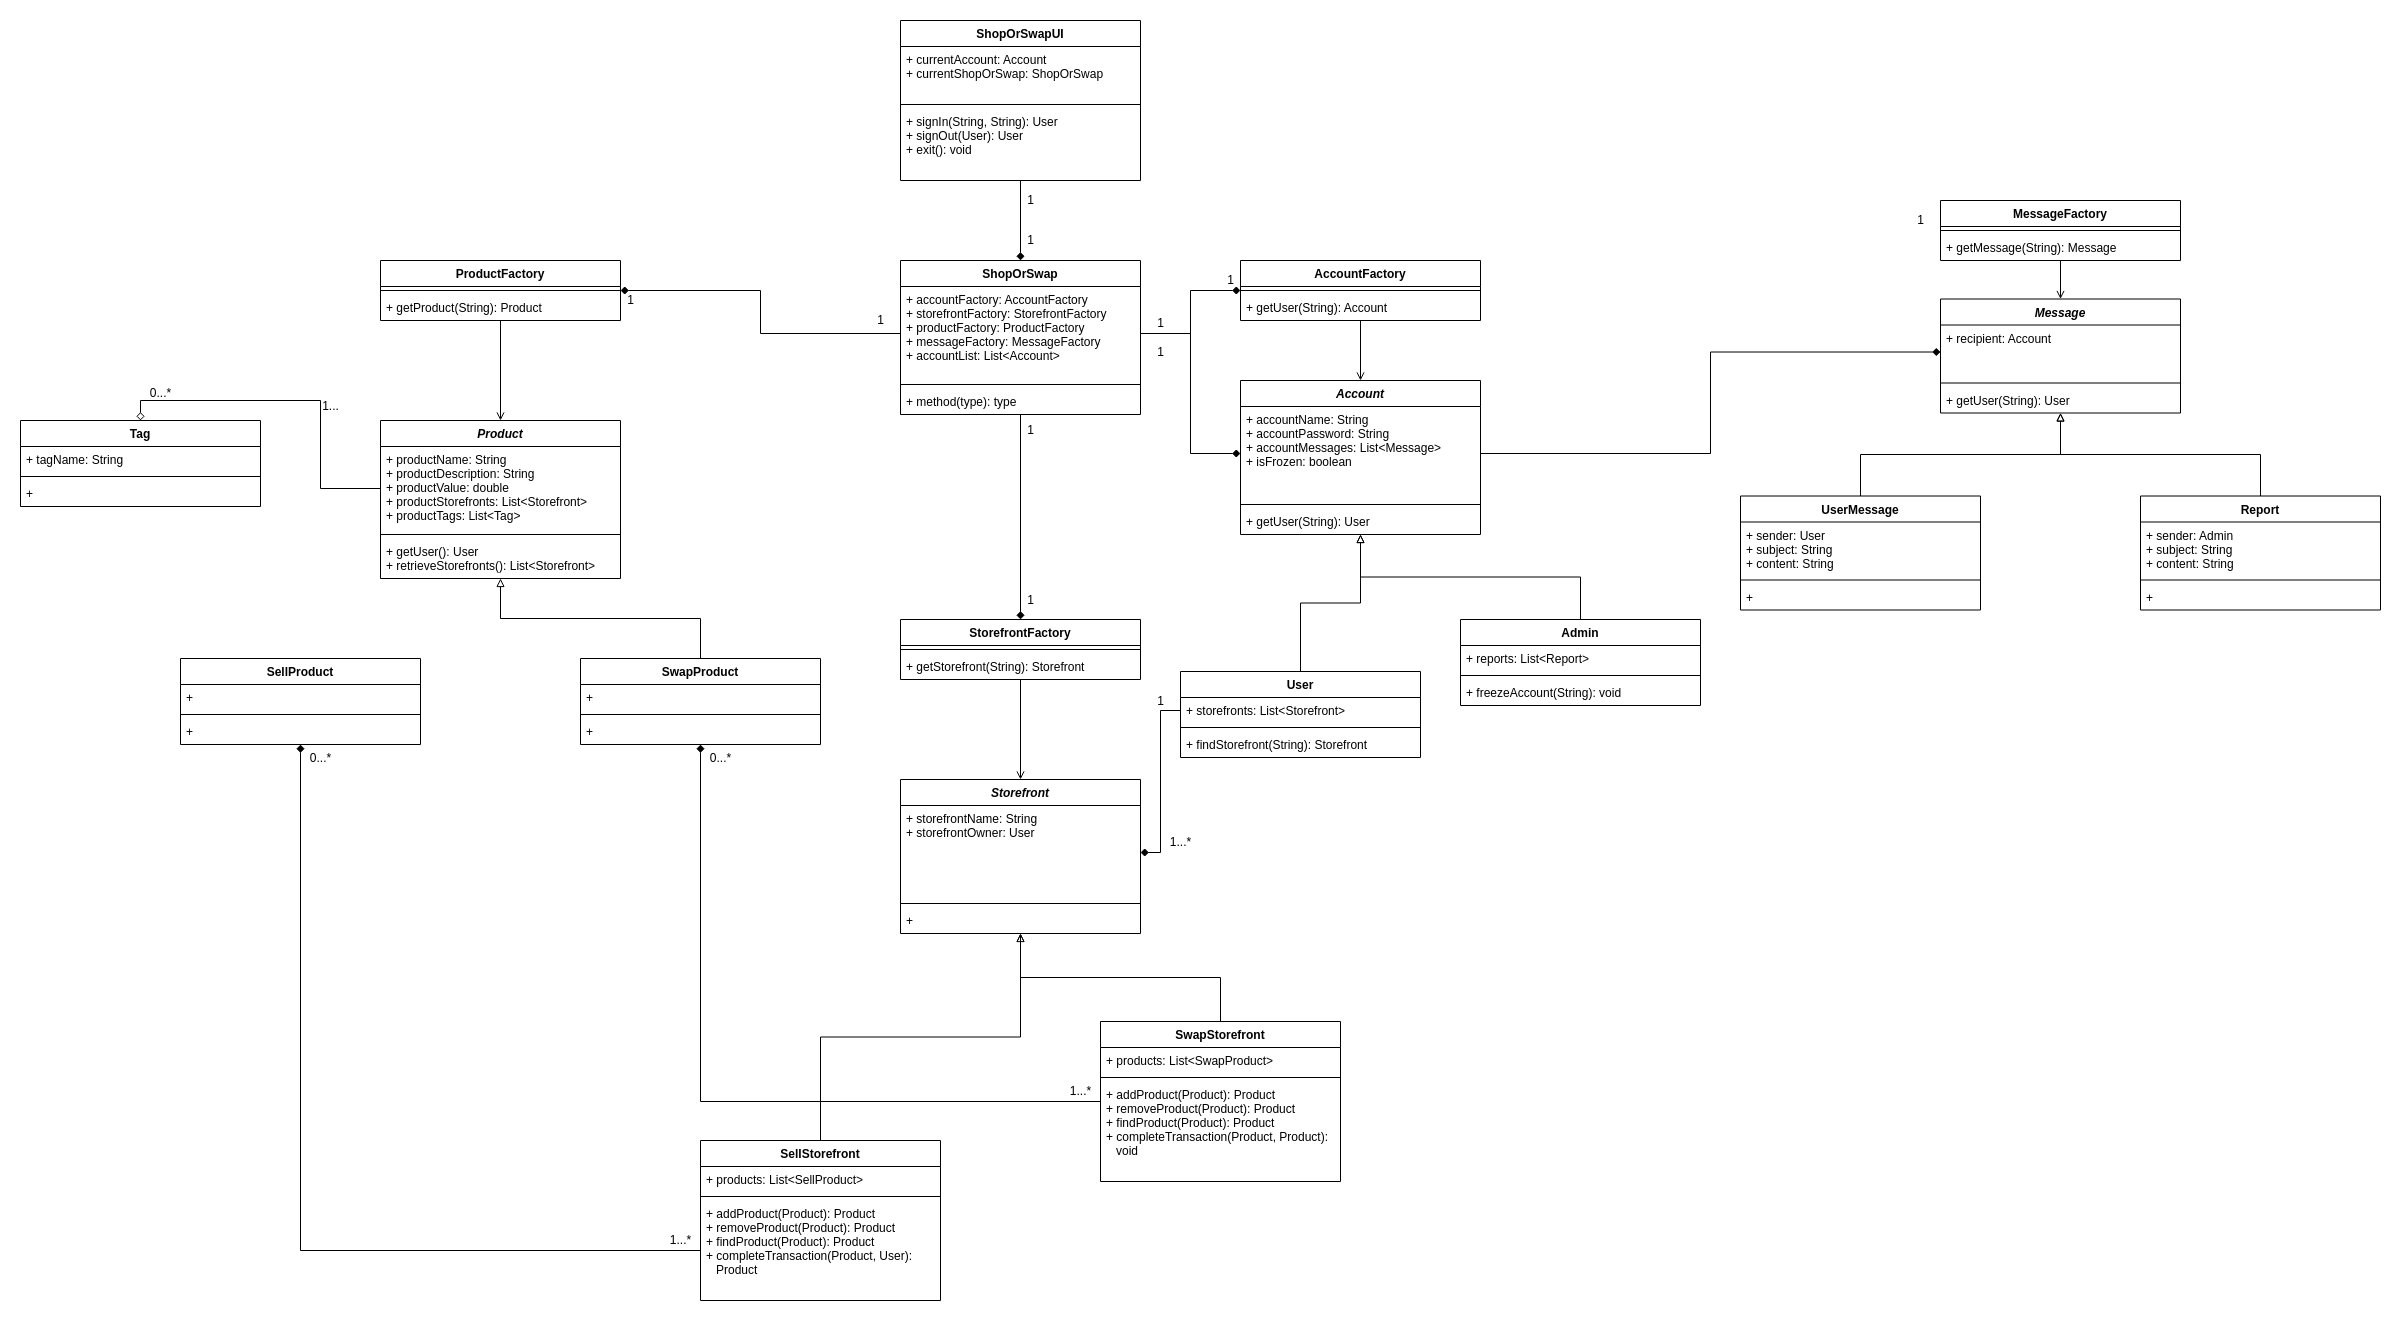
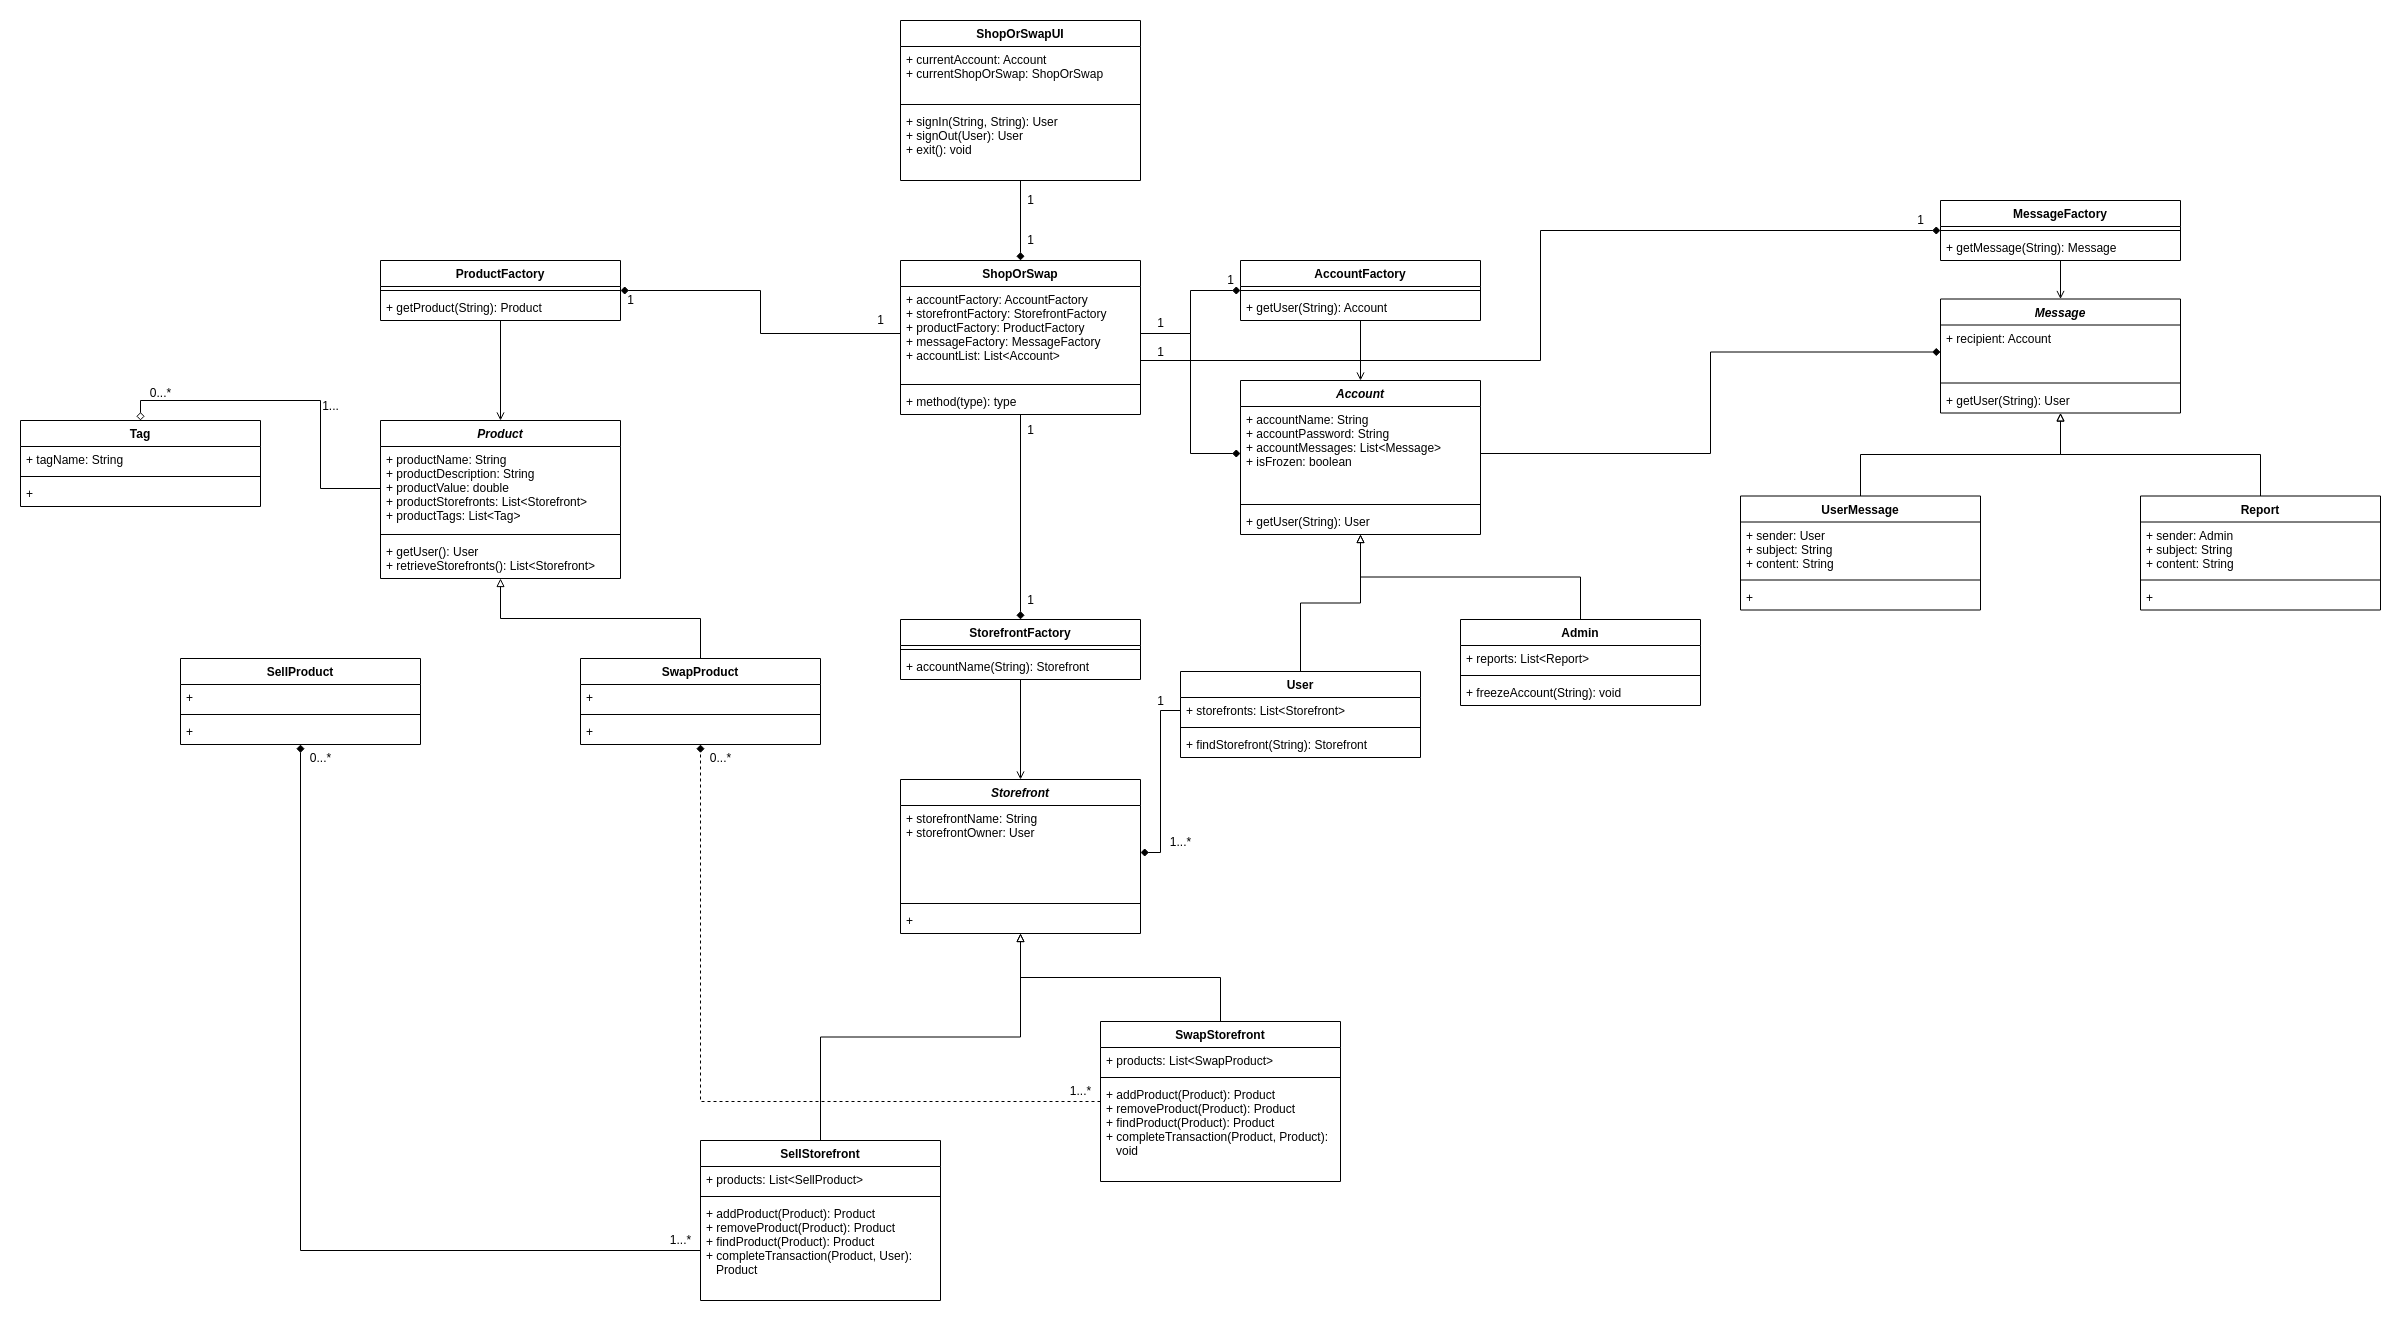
edge "ShopOrSwap" -> "MessageFactory": added
node "+ getStorefront(String): Storefront": label "+ getStorefront(String): Storefront" -> "+ accountName(String): Storefront"
edge "SellStorefront" -> "Storefront": arrowhead open -> block
edge "SwapStorefront" -> "SwapProduct": style solid -> dashed
